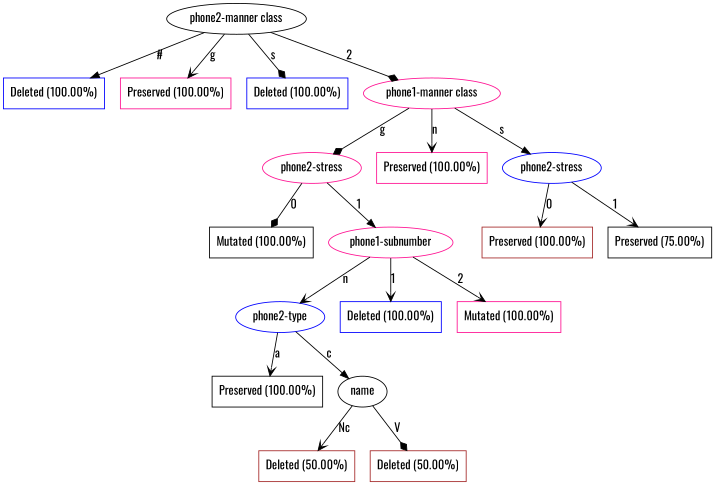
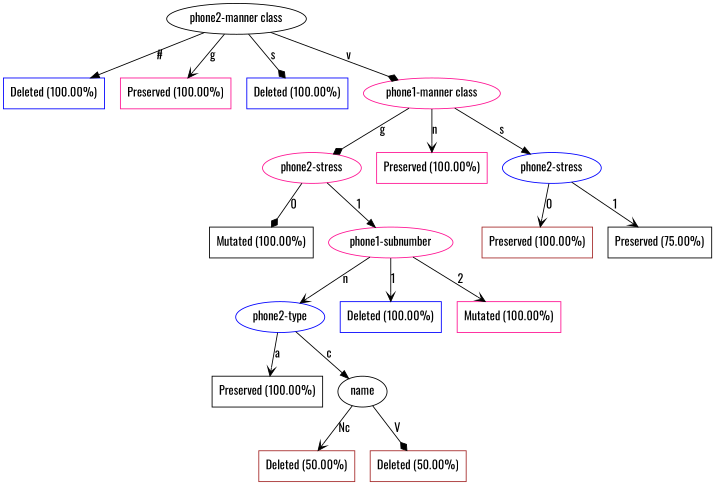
edge "phone2-manner class" -> "phone1-manner class": label "2" -> "v"
